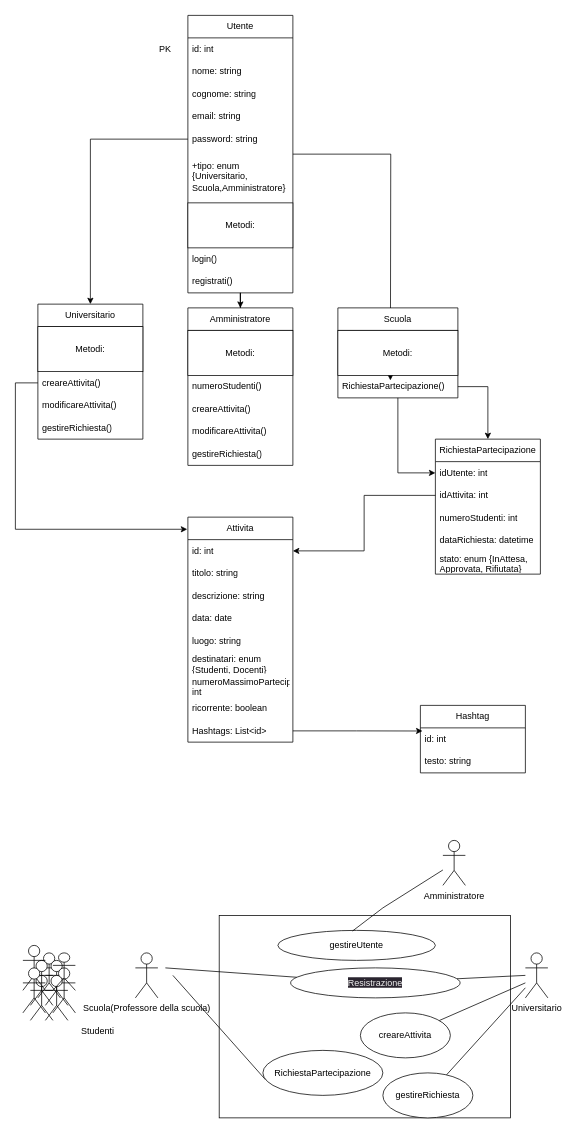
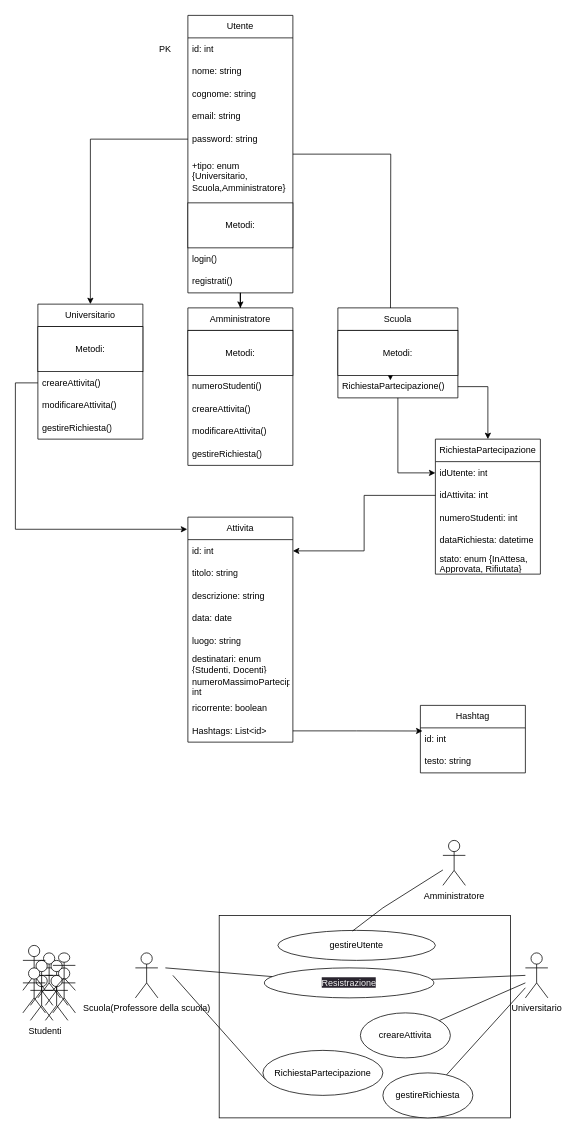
node "Resistrazione": moved (375, 983) -> (349, 983)
node "Studenti": moved (98, 1032) -> (45, 1032)
